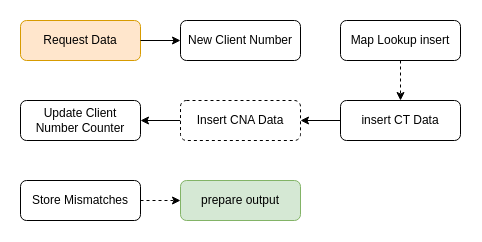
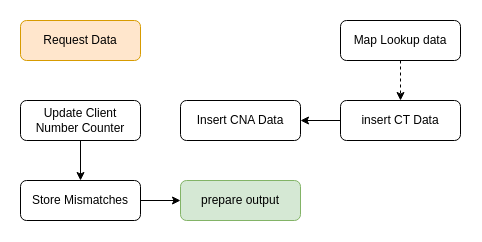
edge "Request Data" -> "New Client Number": removed
node "New Client Number": removed
node "Map Lookup insert": label "Map Lookup insert" -> "Map Lookup data"
edge "Insert CNA Data" -> "Update Client Number Counter": removed
node "Insert CNA Data": style dashed -> solid
edge "Update Client Number Counter" -> "Store Mismatches": added
edge "Store Mismatches" -> "prepare output": style dashed -> solid
